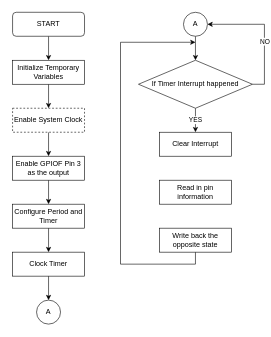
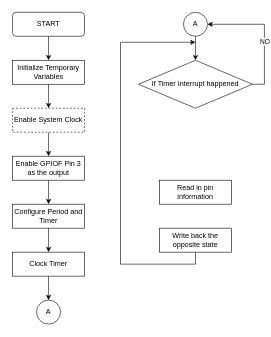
edge "If Timer Interrupt happened" -> "Clear Interrupt": removed, label "YES"
node "Clear Interrupt": removed
